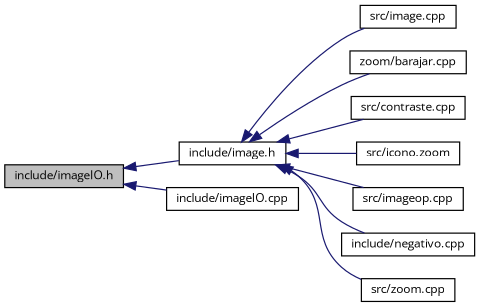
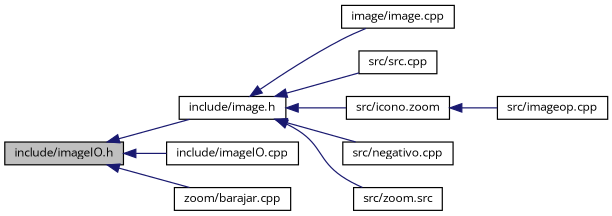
node "src/image.cpp": label "src/image.cpp" -> "image/image.cpp"
edge "zoom/barajar.cpp" -> "include/image.h": now "zoom/barajar.cpp" -> "include/imageIO.h"
node "src/contraste.cpp": label "src/contraste.cpp" -> "src/src.cpp"
edge "src/imageop.cpp" -> "include/image.h": now "src/imageop.cpp" -> "src/icono.zoom"
node "include/negativo.cpp": label "include/negativo.cpp" -> "src/negativo.cpp"
node "src/zoom.cpp": label "src/zoom.cpp" -> "src/zoom.src"
